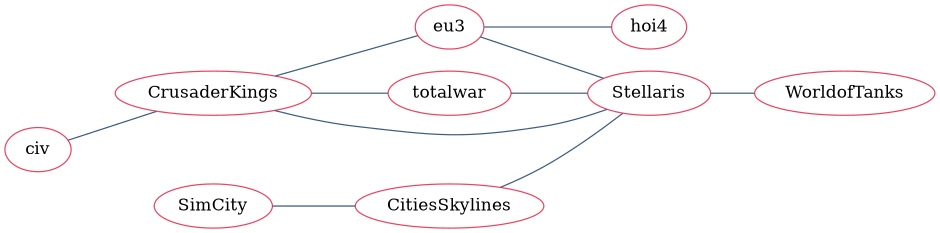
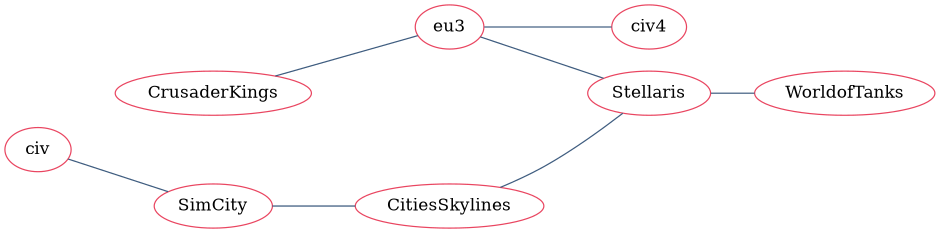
node "hoi4": label "hoi4" -> "civ4"
node "totalwar": removed
edge "CrusaderKings" -- "civ": now "SimCity" -- "civ"
edge "CrusaderKings" -- "Stellaris": removed
